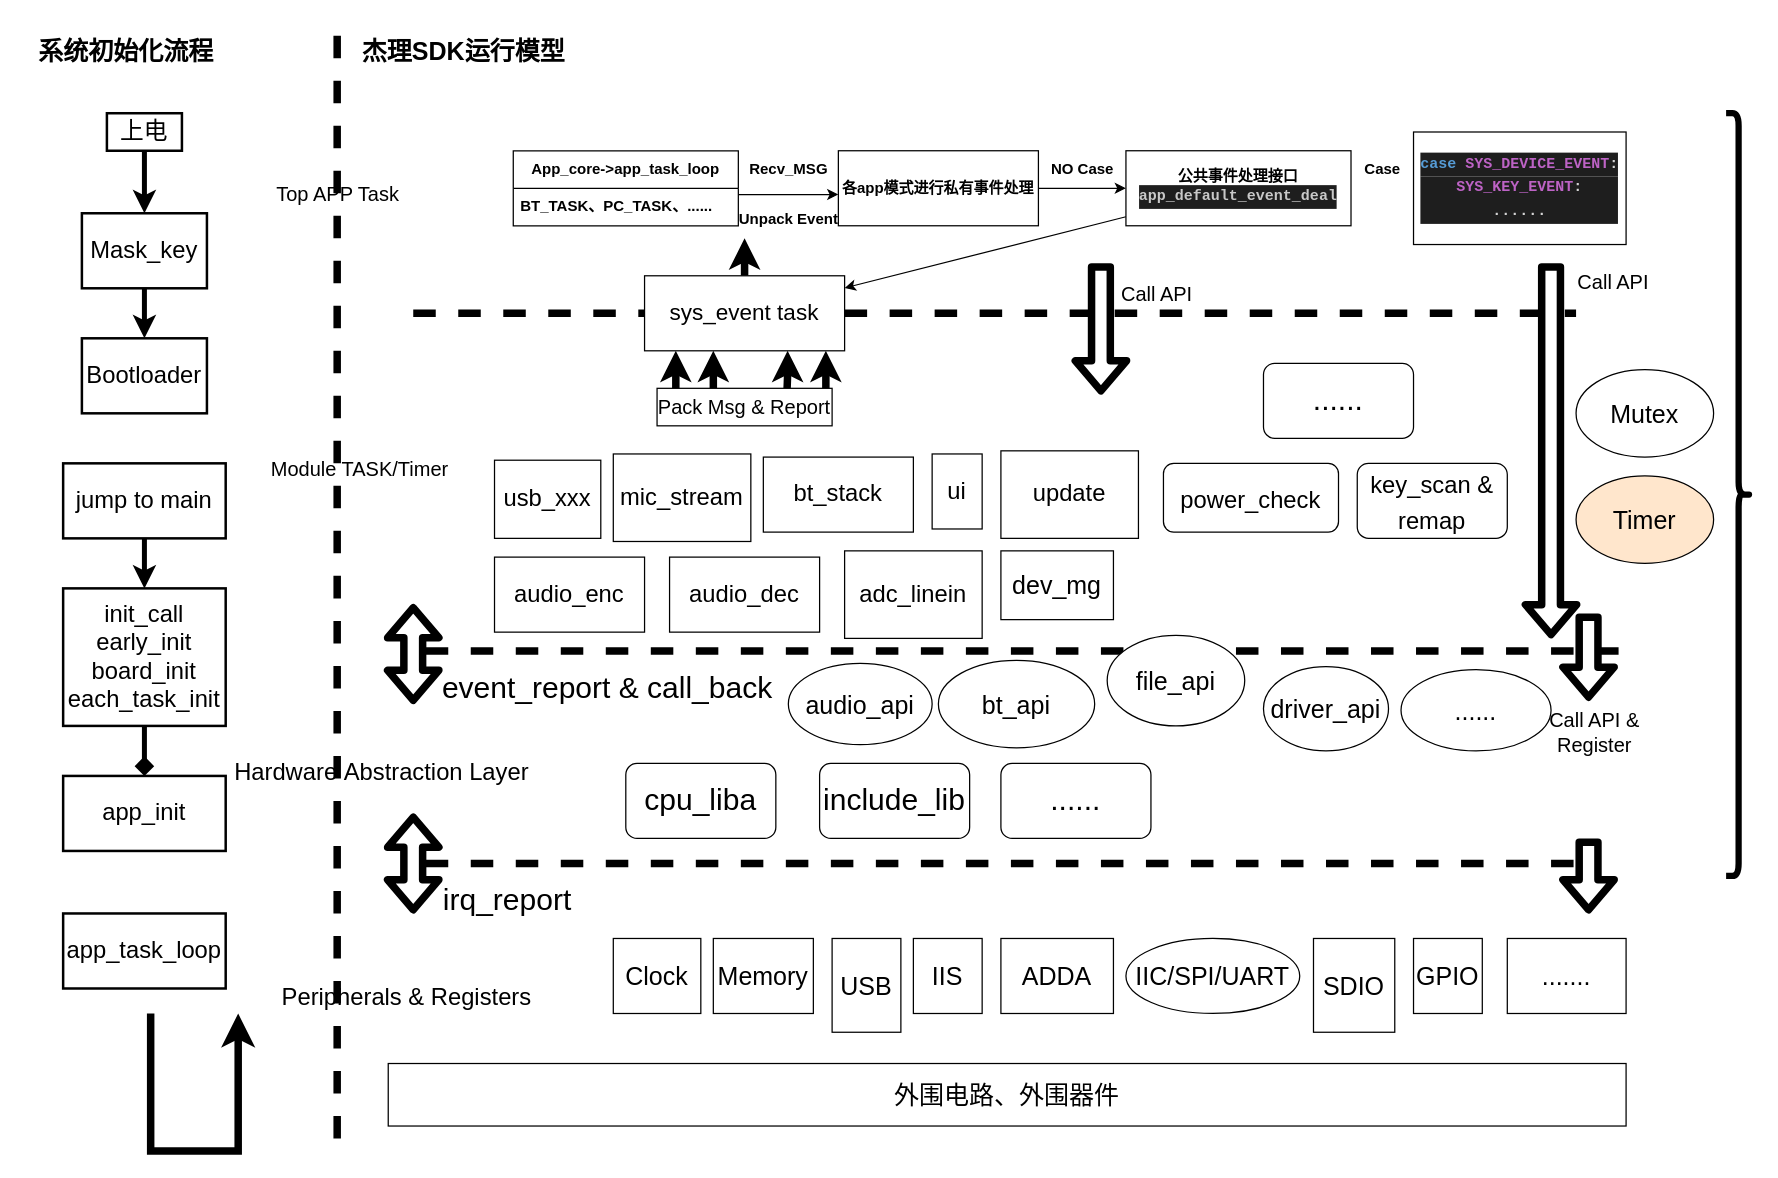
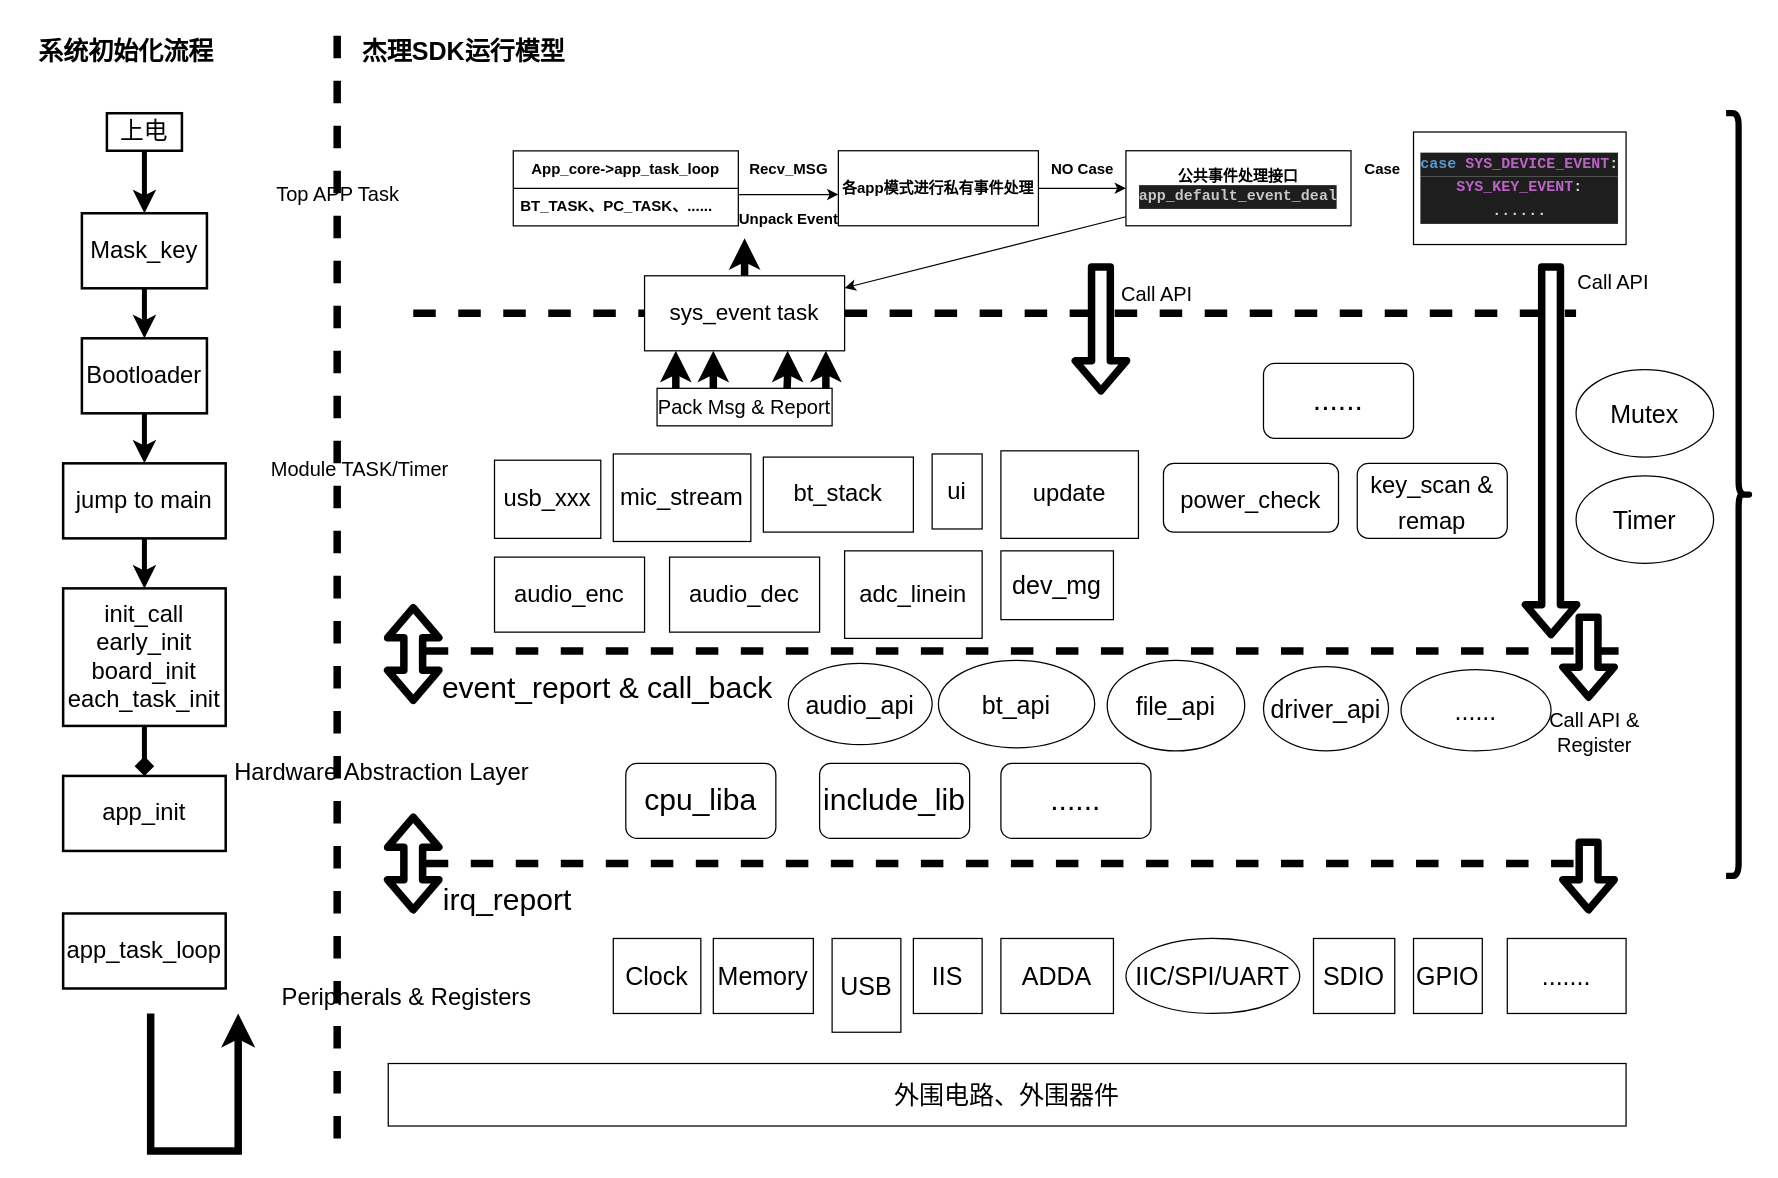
edge "Bootloader" -> "jump to main": added
node "Timer": fillcolor #ffe6cc -> #ffffff
node "file_api": moved (1176, 680) -> (1176, 705)
node "SDIO": size 81x94 -> 81x75
